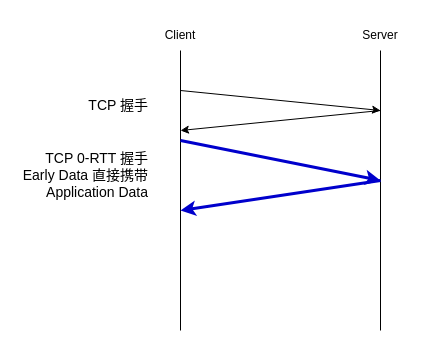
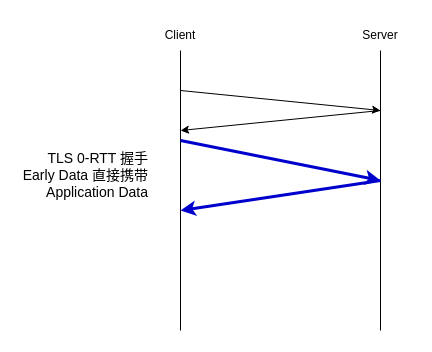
node "TCP 握手": removed
node "TCP 0-RTT 握手Early Data 直接携带 Application Data": label "TCP 0-RTT 握手Early Data 直接携带 Application Data" -> "TLS 0-RTT 握手Early Data 直接携带 Application Data"
